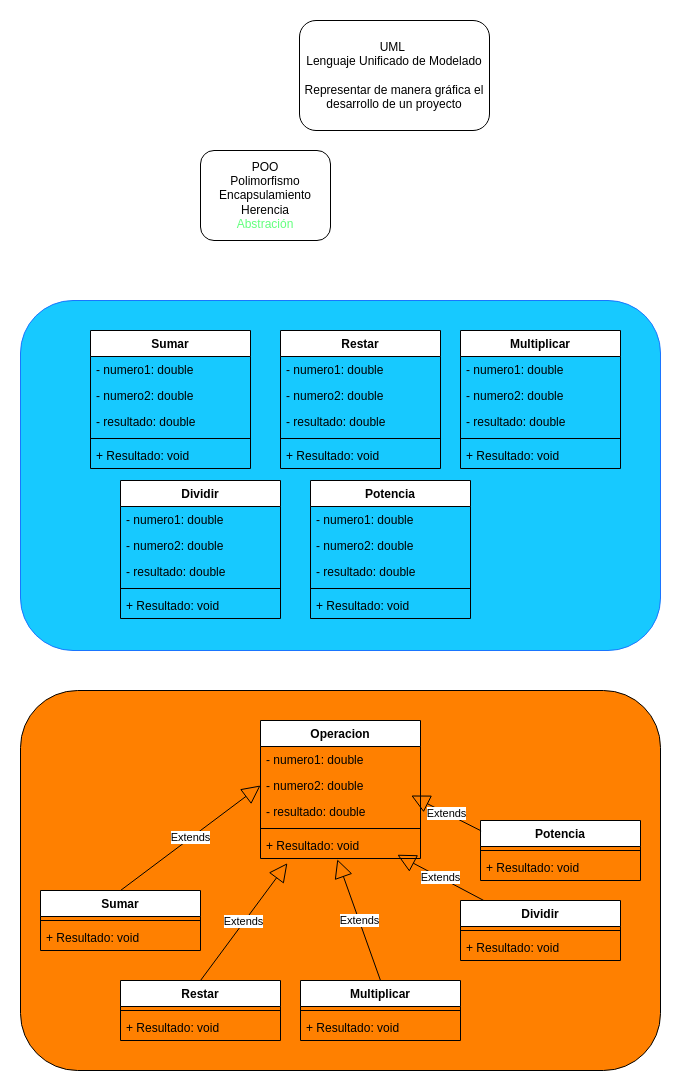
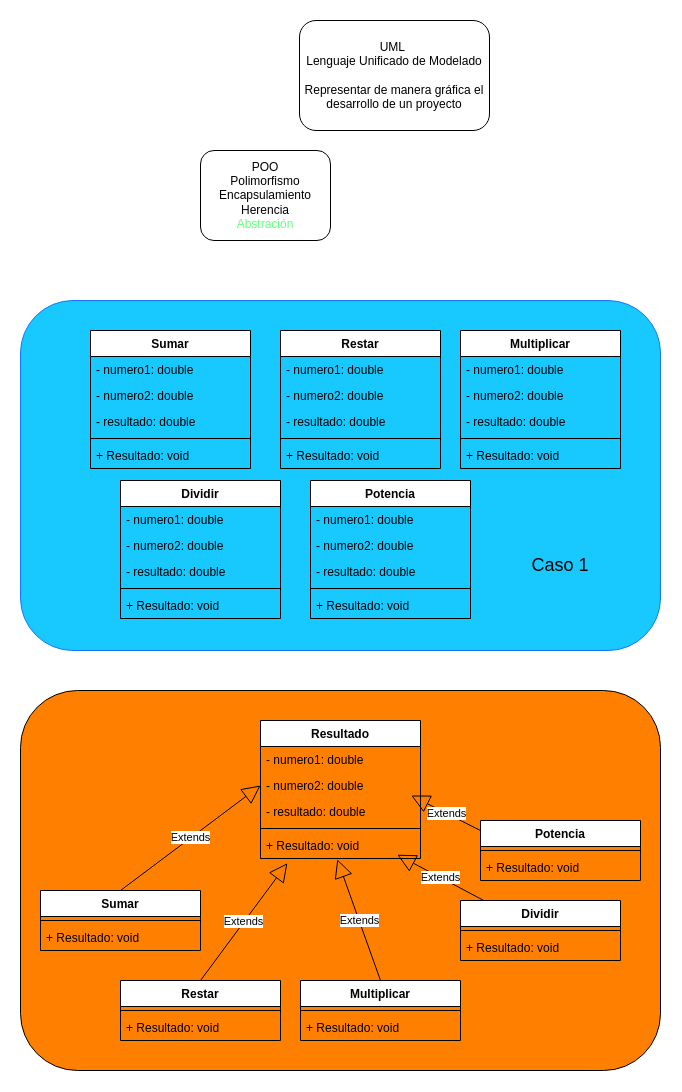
node "Caso 1": added
node "Operacion": label "Operacion" -> "Resultado"
